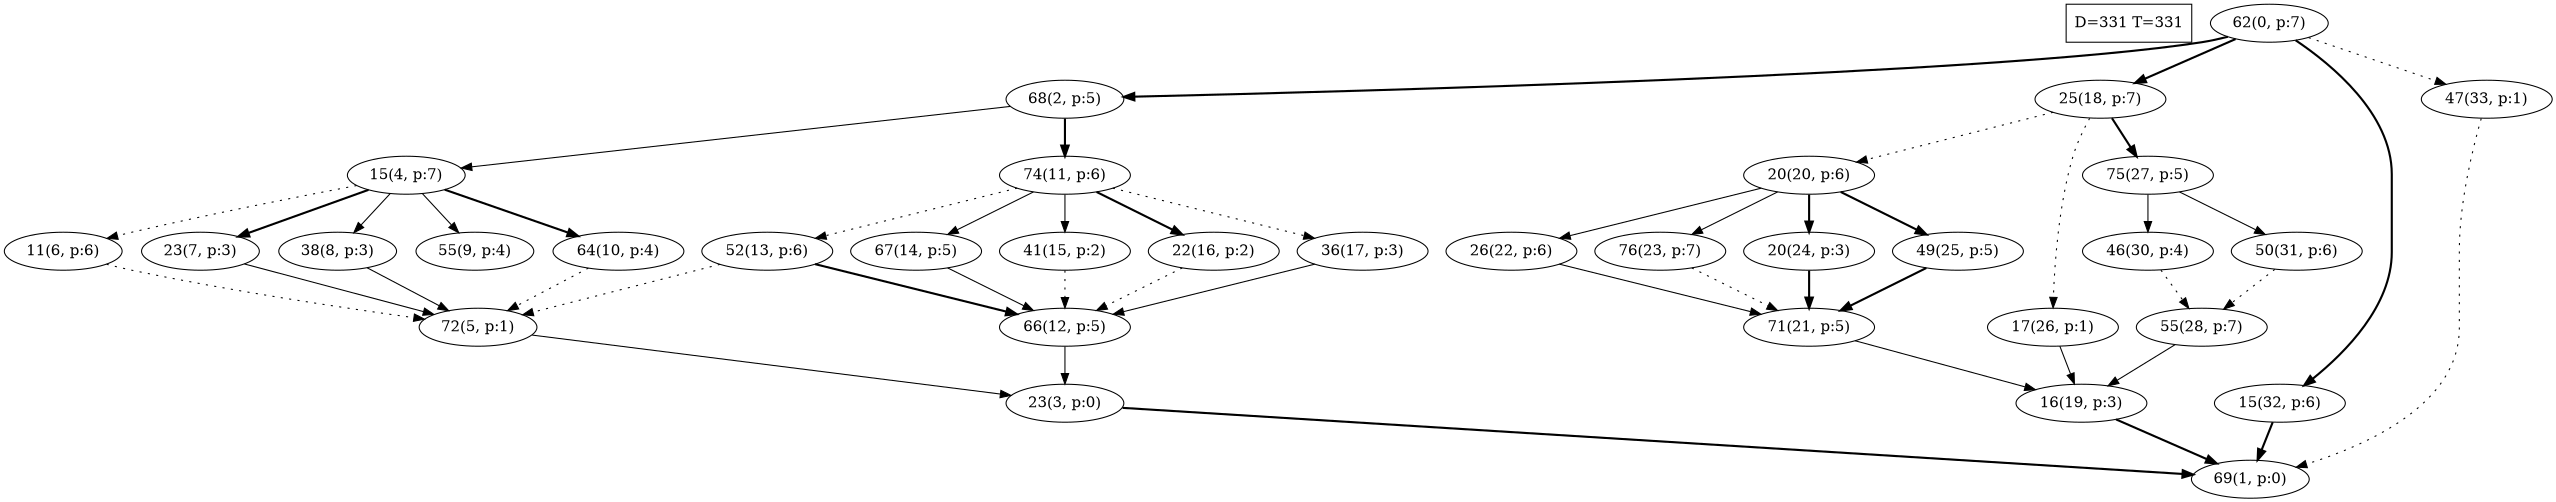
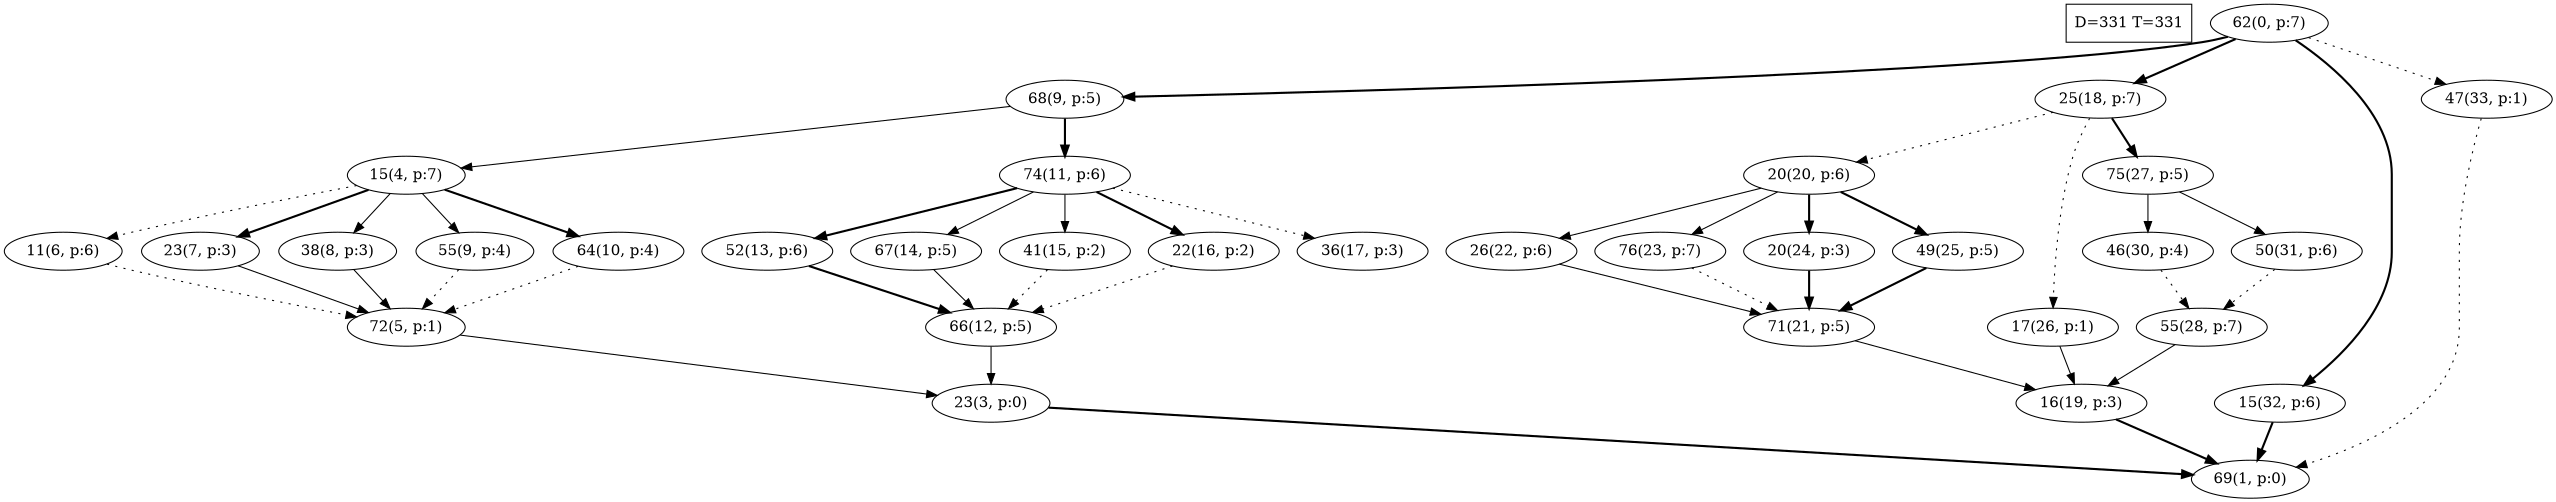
node "68(2, p:5)": label "68(2, p:5)" -> "68(9, p:5)"
edge "74(11, p:6)" -> "52(13, p:6)": style dotted -> bold
edge "52(13, p:6)" -> "72(5, p:1)": now "55(9, p:4)" -> "72(5, p:1)"
edge "36(17, p:3)" -> "66(12, p:5)": removed
